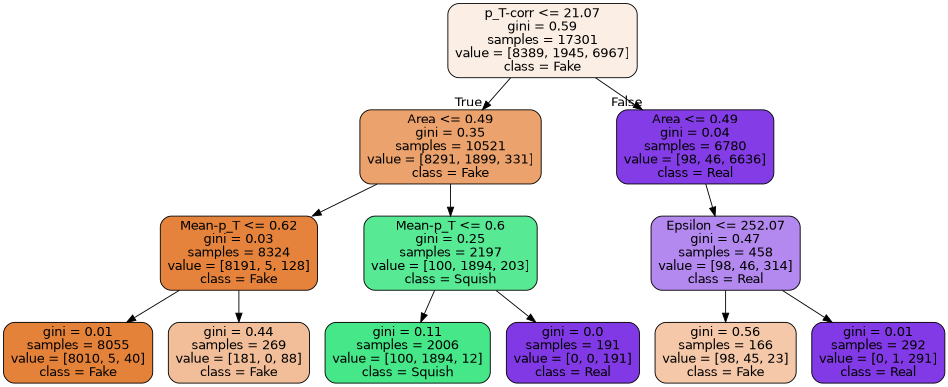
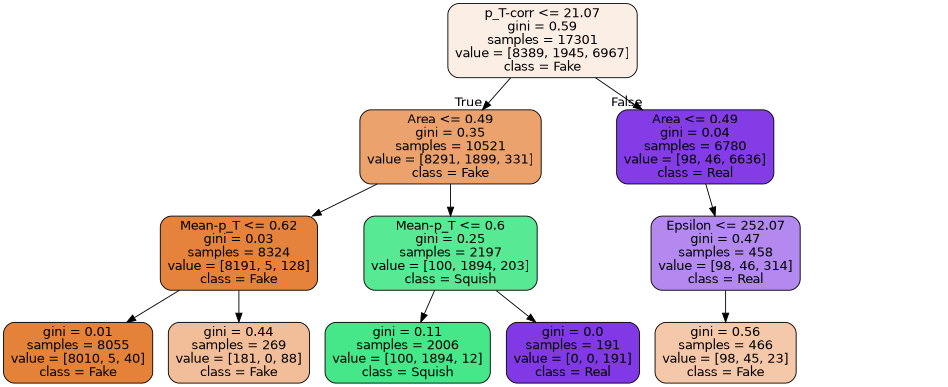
node "gini = 0.56 samples = 166 value = [98, 45, 23] class = Fake": label "gini = 0.56 samples = 166 value = [98, 45, 23] class = Fake" -> "gini = 0.56 samples = 466 value = [98, 45, 23] class = Fake"
node "gini = 0.01 samples = 292 value = [0, 1, 291] class = Real": removed
